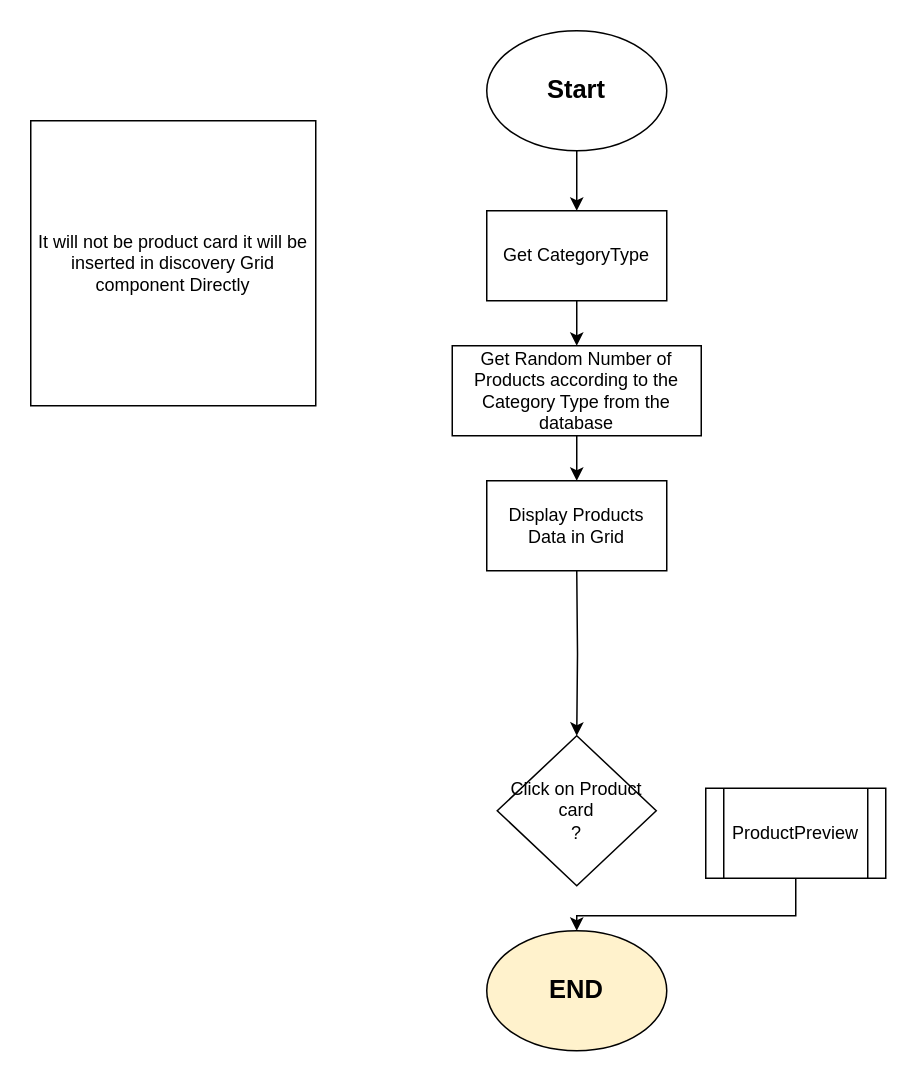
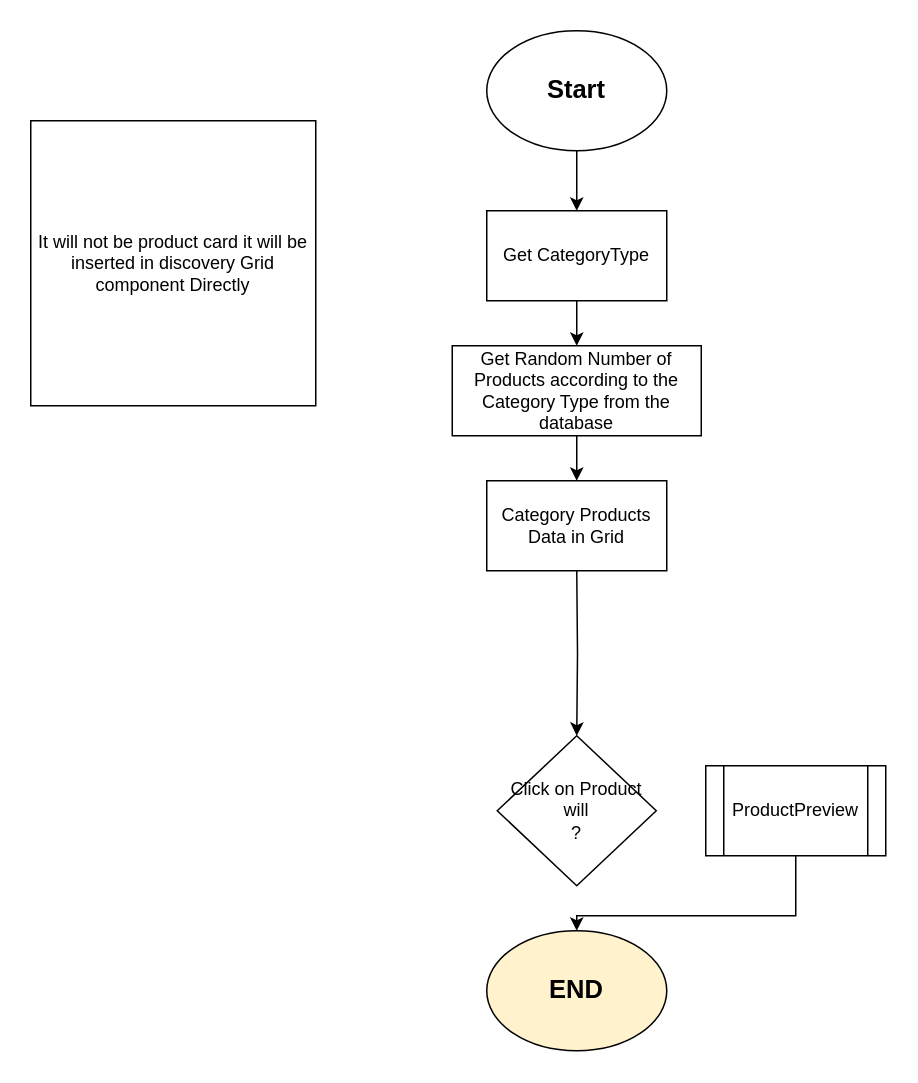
node "Display Products Data in Grid": label "Display Products Data in Grid" -> "Category Products Data in Grid"
node "Click on Product card ?": label "Click on Product card ?" -> "Click on Product will ?"
node "ProductPreview": moved (796, 833) -> (796, 811)
